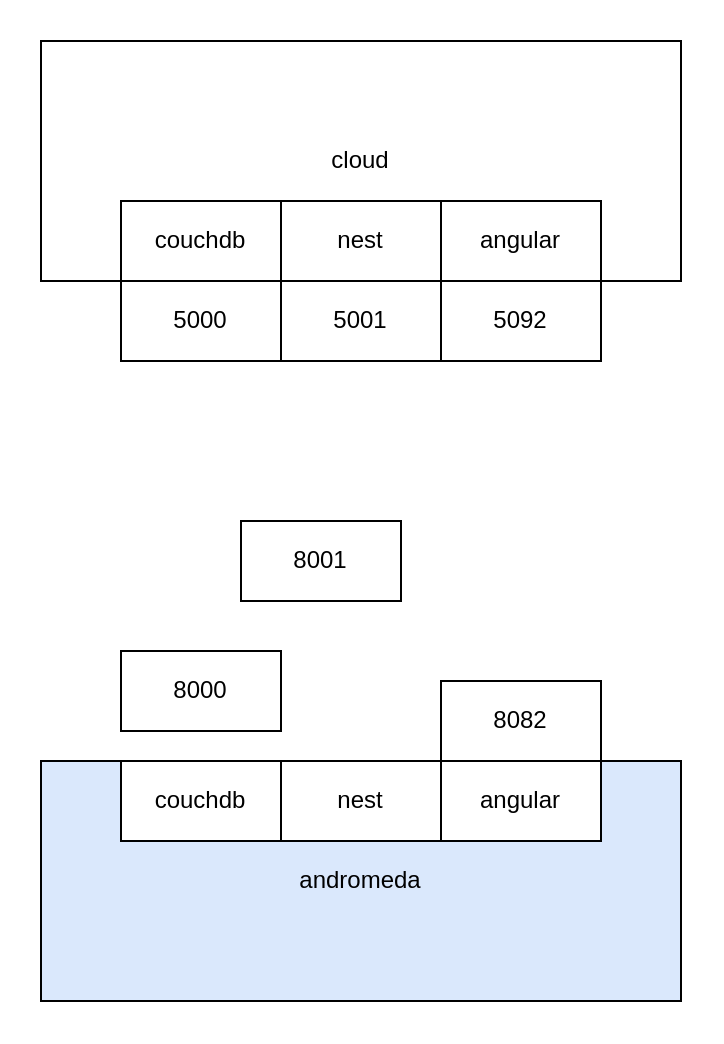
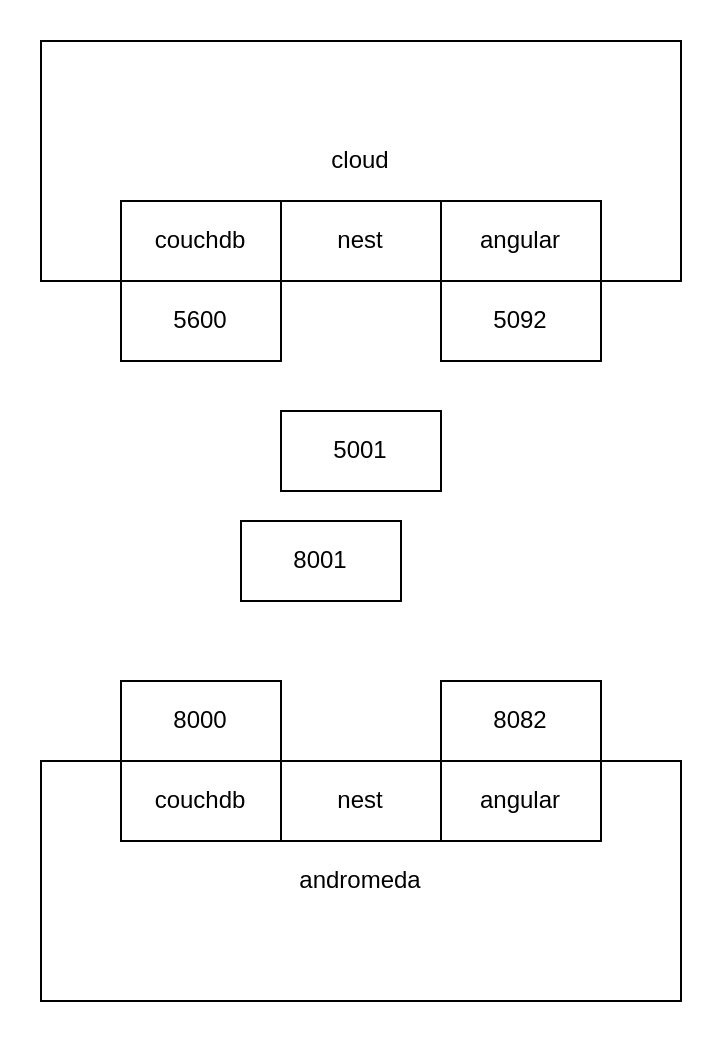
node "5000": label "5000" -> "5600"
node "5001": moved (361, 321) -> (361, 451)
node "8000": moved (201, 691) -> (201, 721)
node "andromeda": fillcolor #dae8fc -> #ffffff
